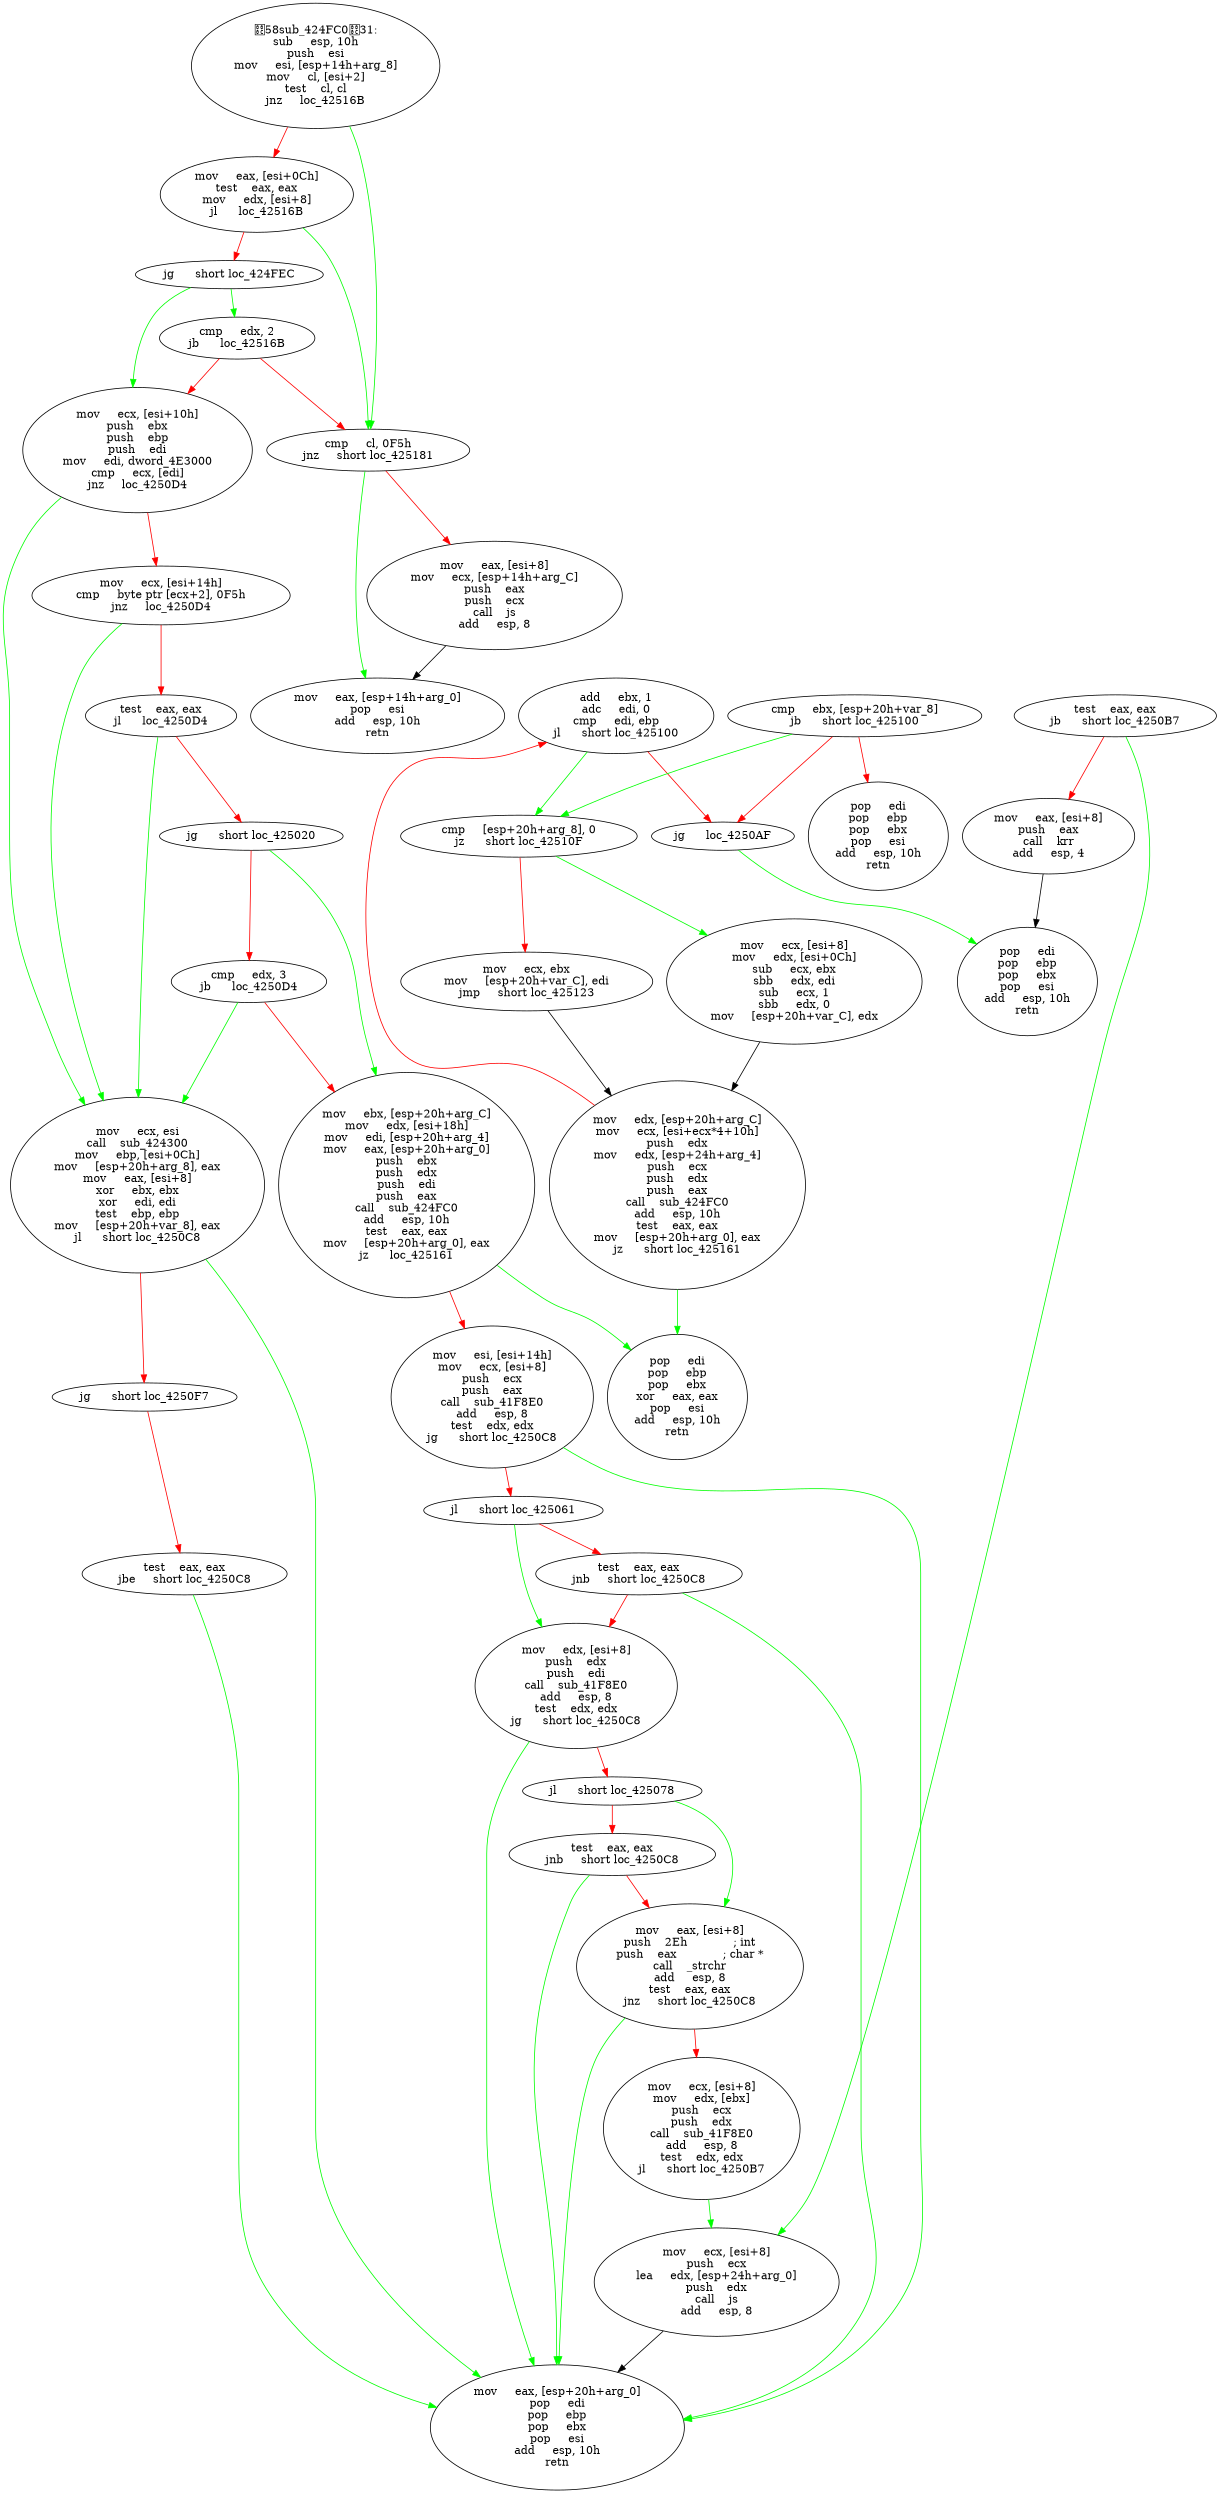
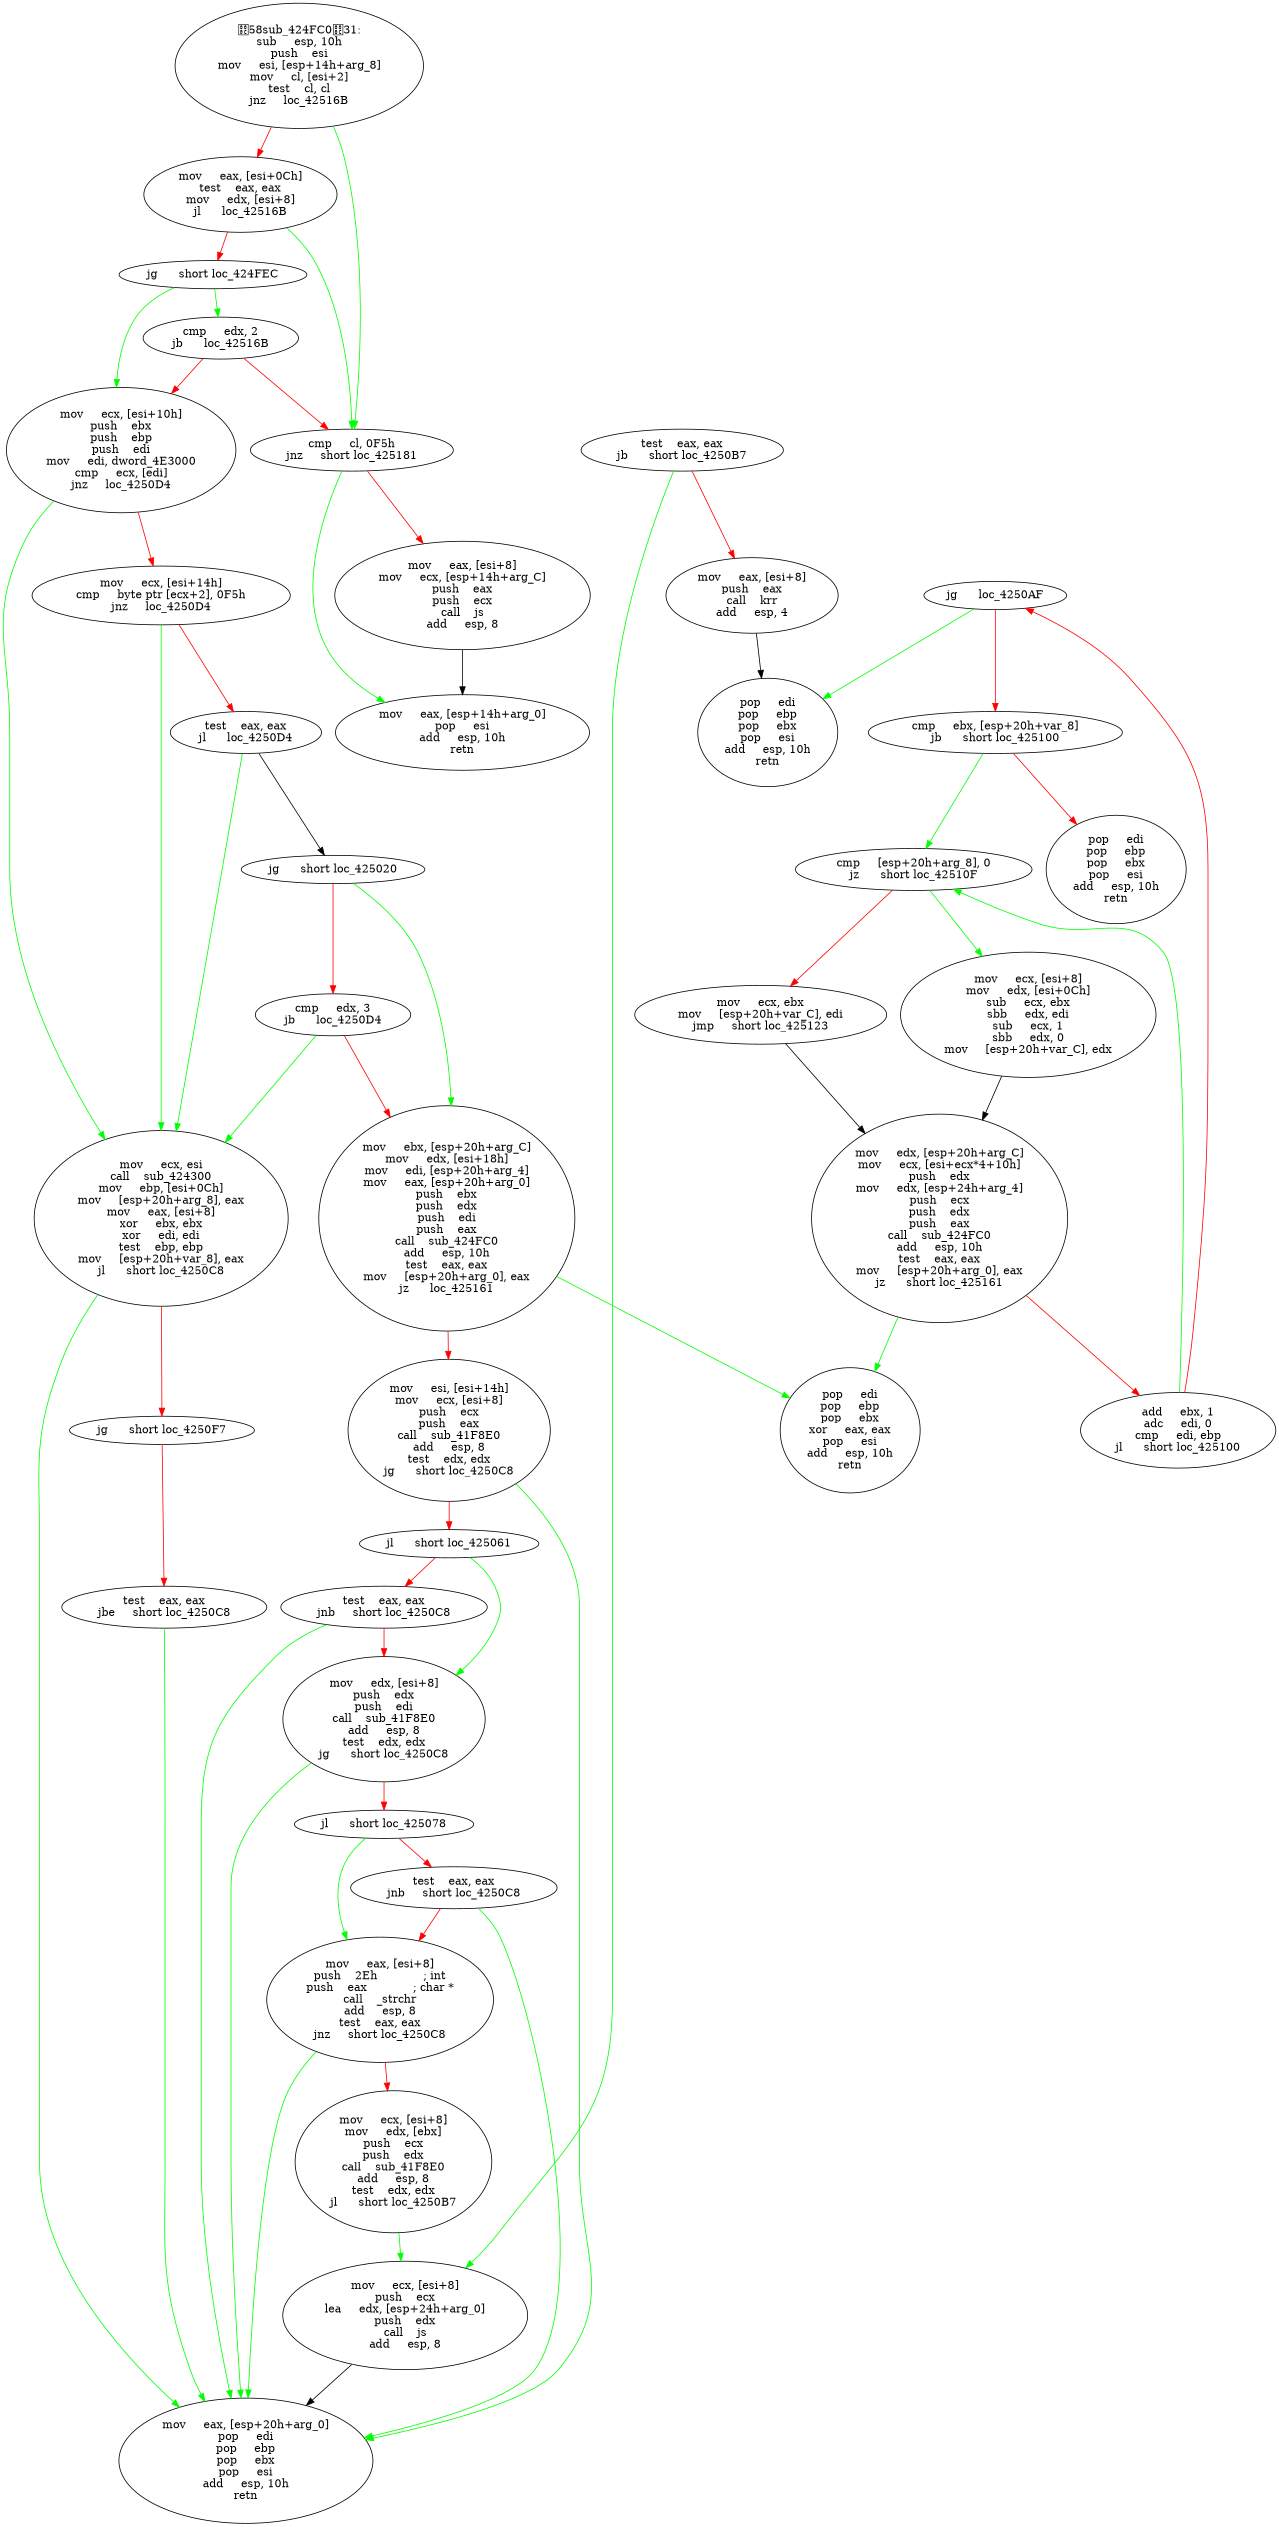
edge "test    eax, eax jl      loc_4250D4" -> "jg      short loc_425020": color red -> black
edge "cmp     ebx, [esp+20h+var_8] jb      short loc_425100" -> "jg      loc_4250AF": reversed
